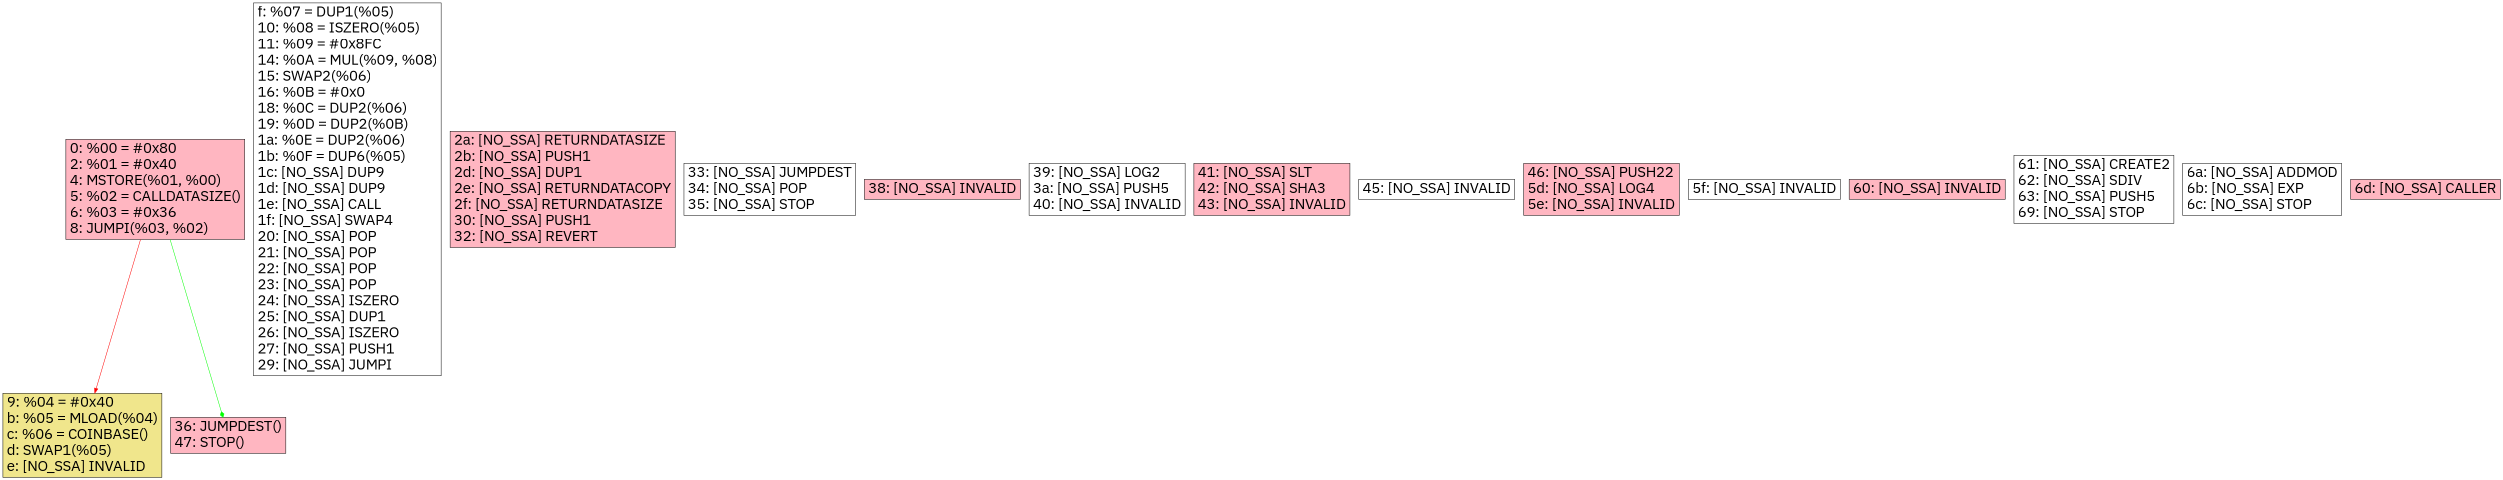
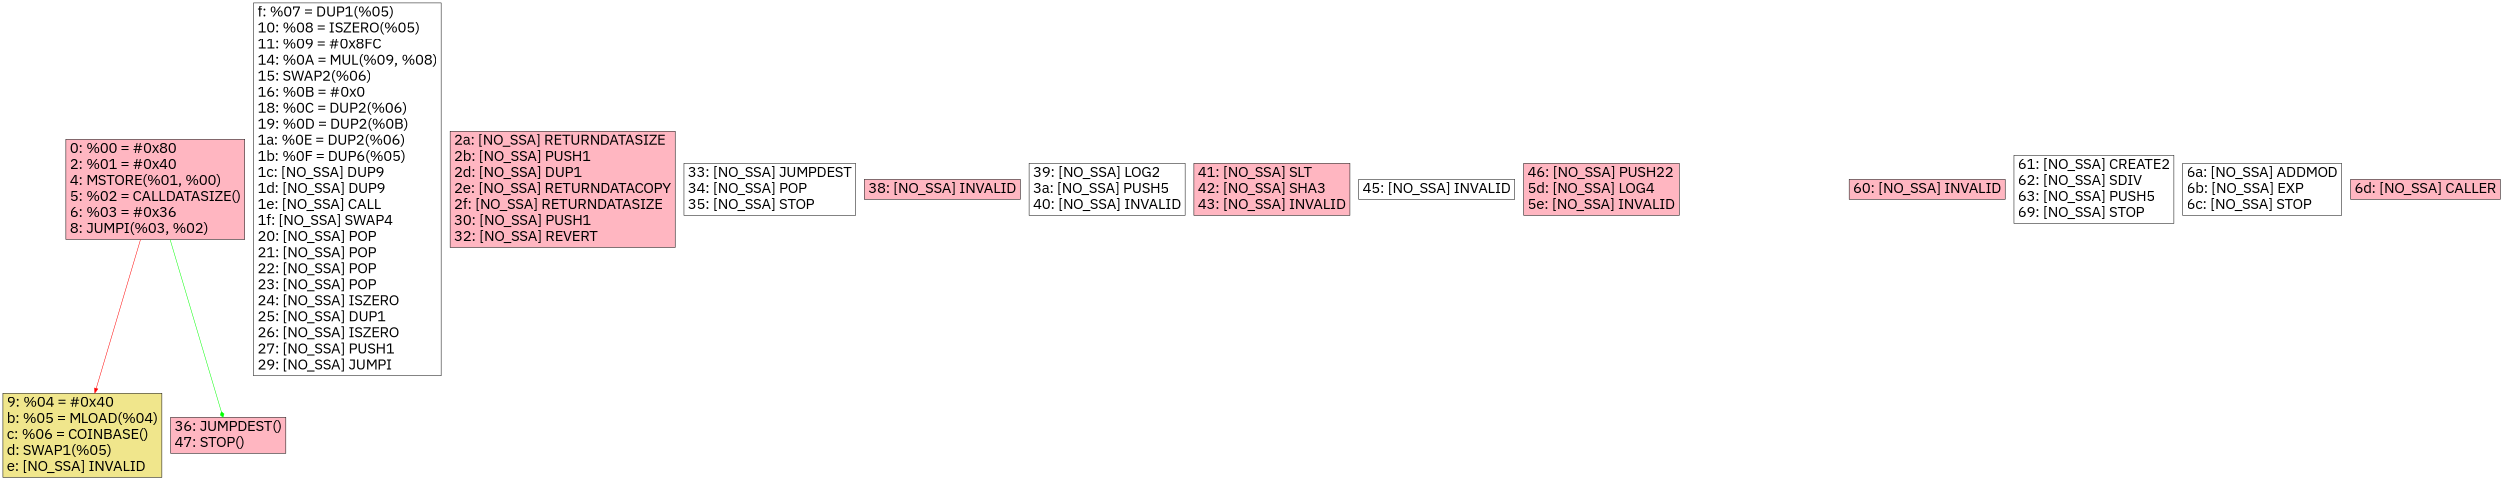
node "5f: [NO_SSA] INVALID": removed
